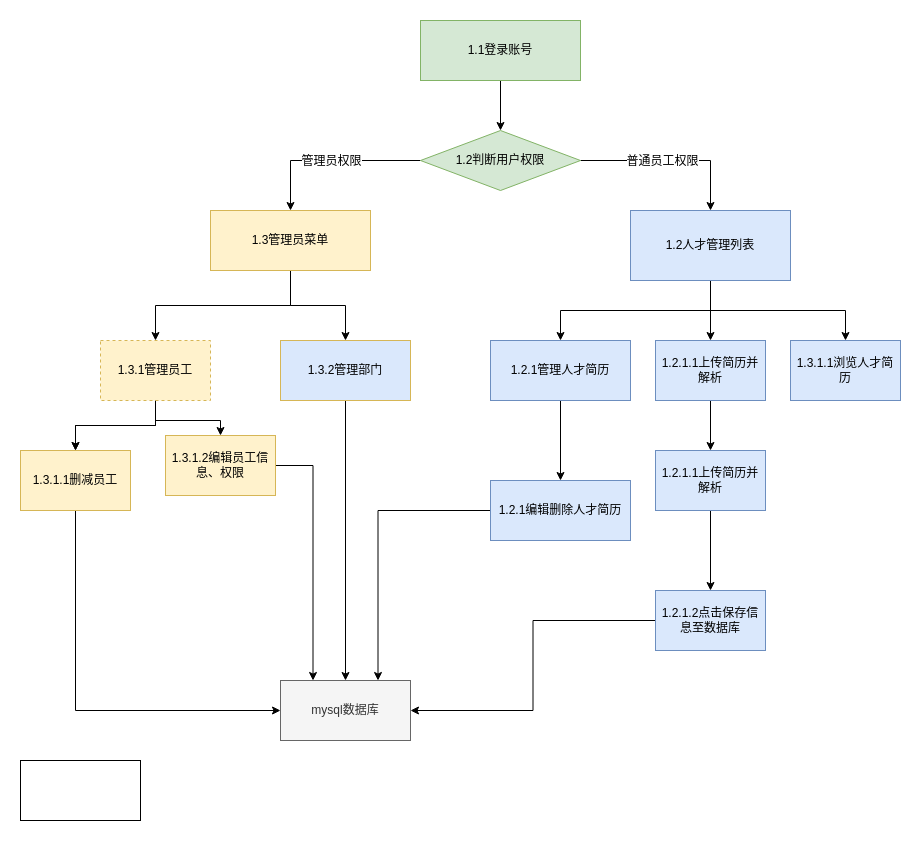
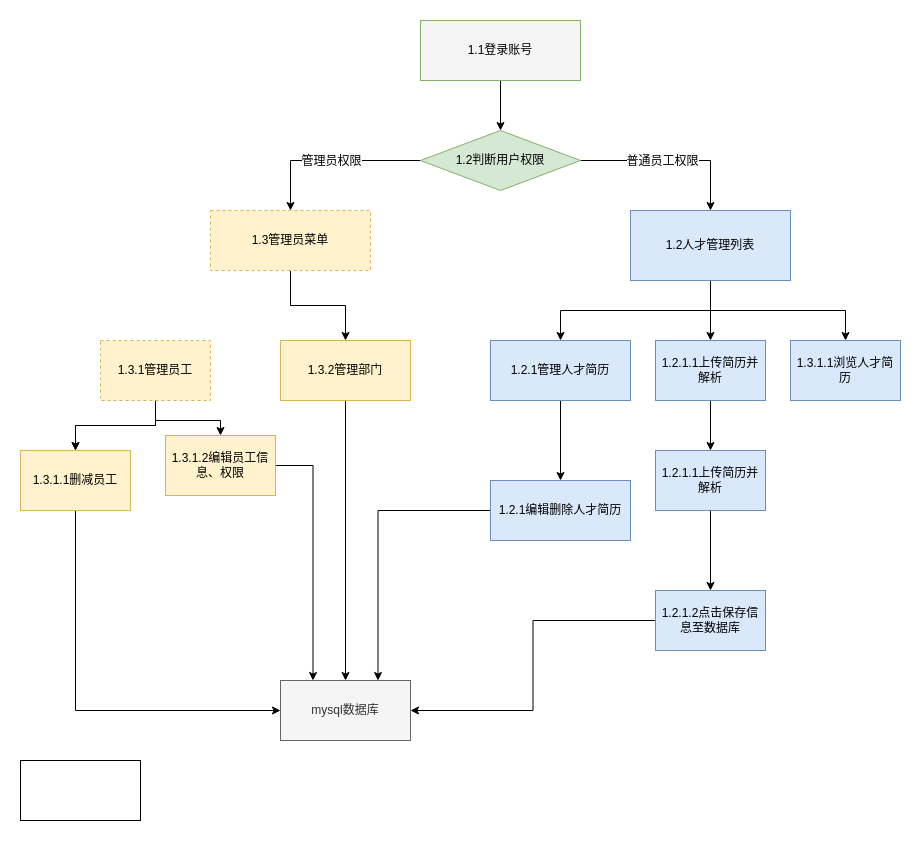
node "1.1登录账号": fillcolor #d5e8d4 -> #f5f5f5
node "1.3管理员菜单": style solid -> dashed
edge "1.3管理员菜单" -> "1.3.1管理员工": removed
node "1.3.2管理部门": fillcolor #dae8fc -> #fff2cc
